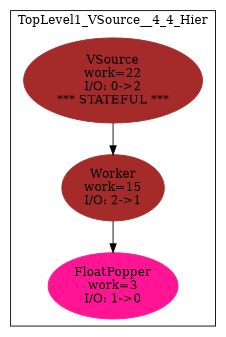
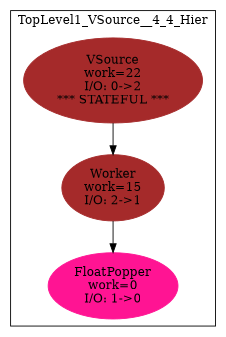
node "FloatPopper work=3 I/O: 1->0": label "FloatPopper work=3 I/O: 1->0" -> "FloatPopper work=0 I/O: 1->0"
